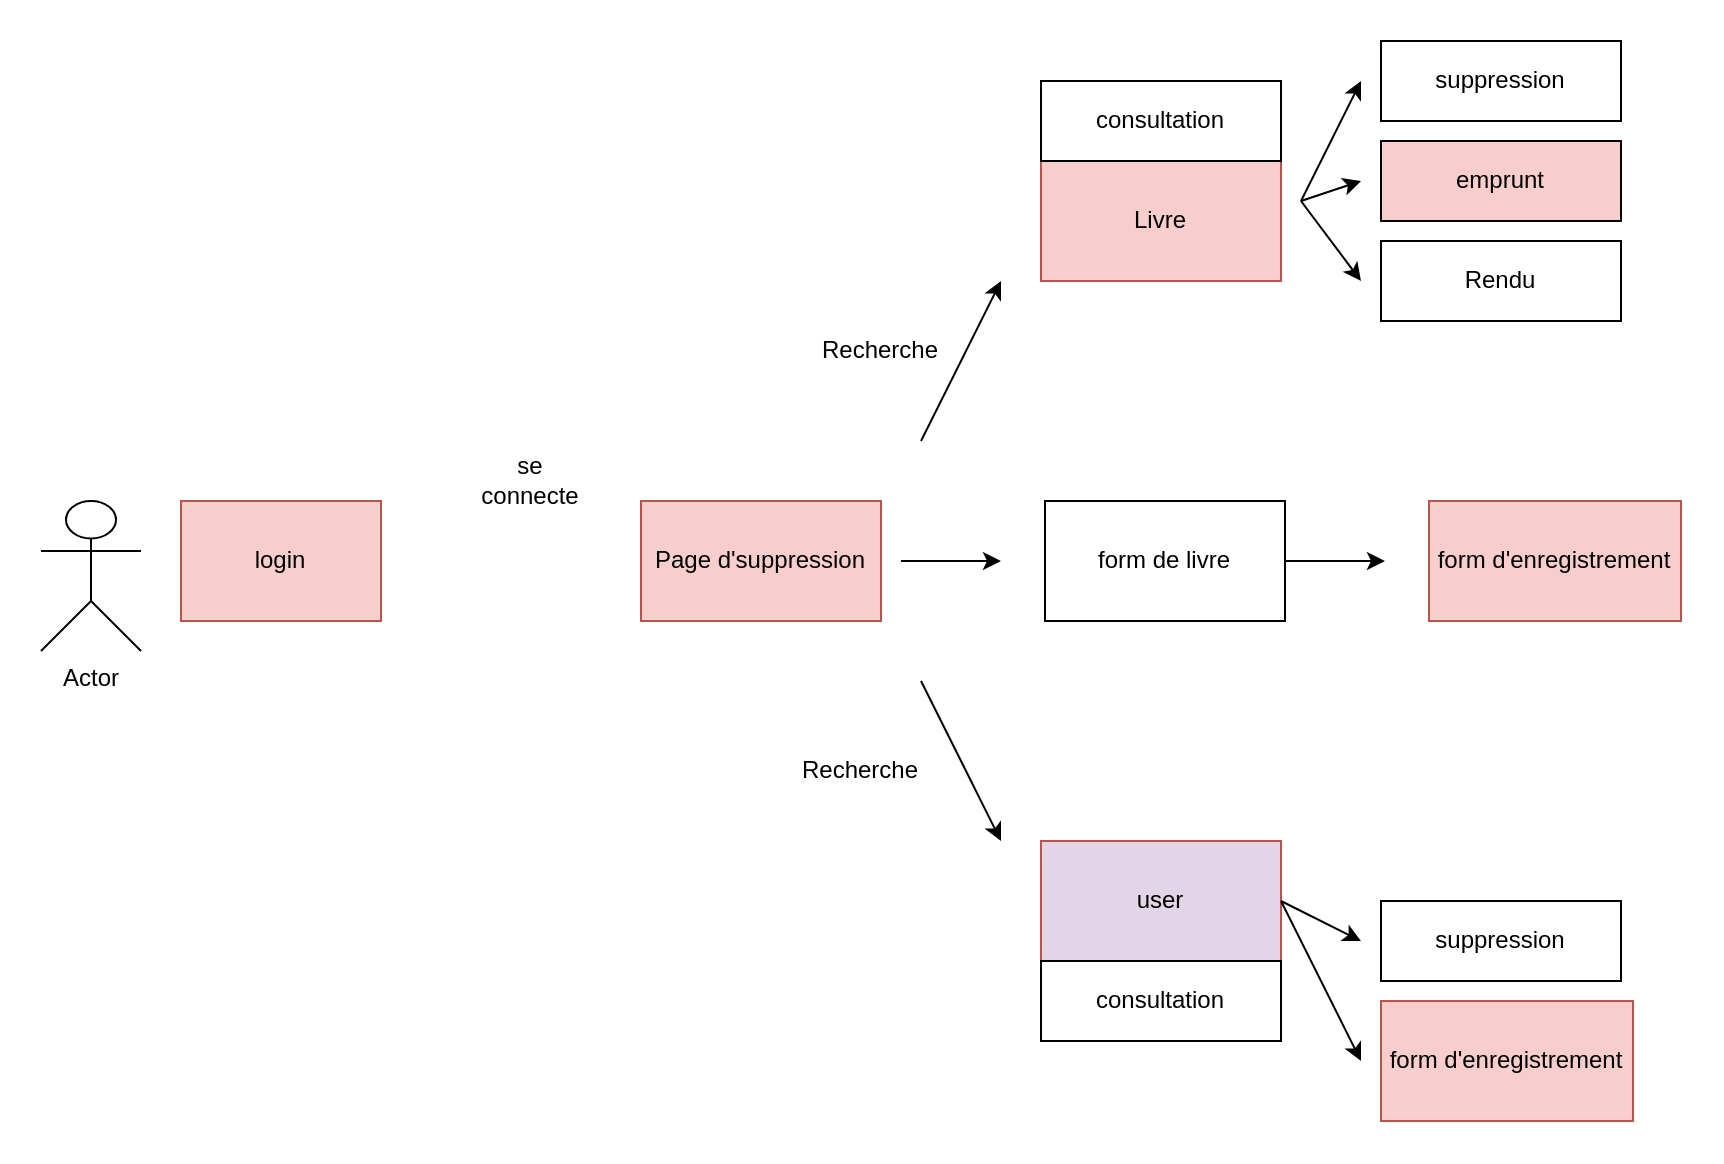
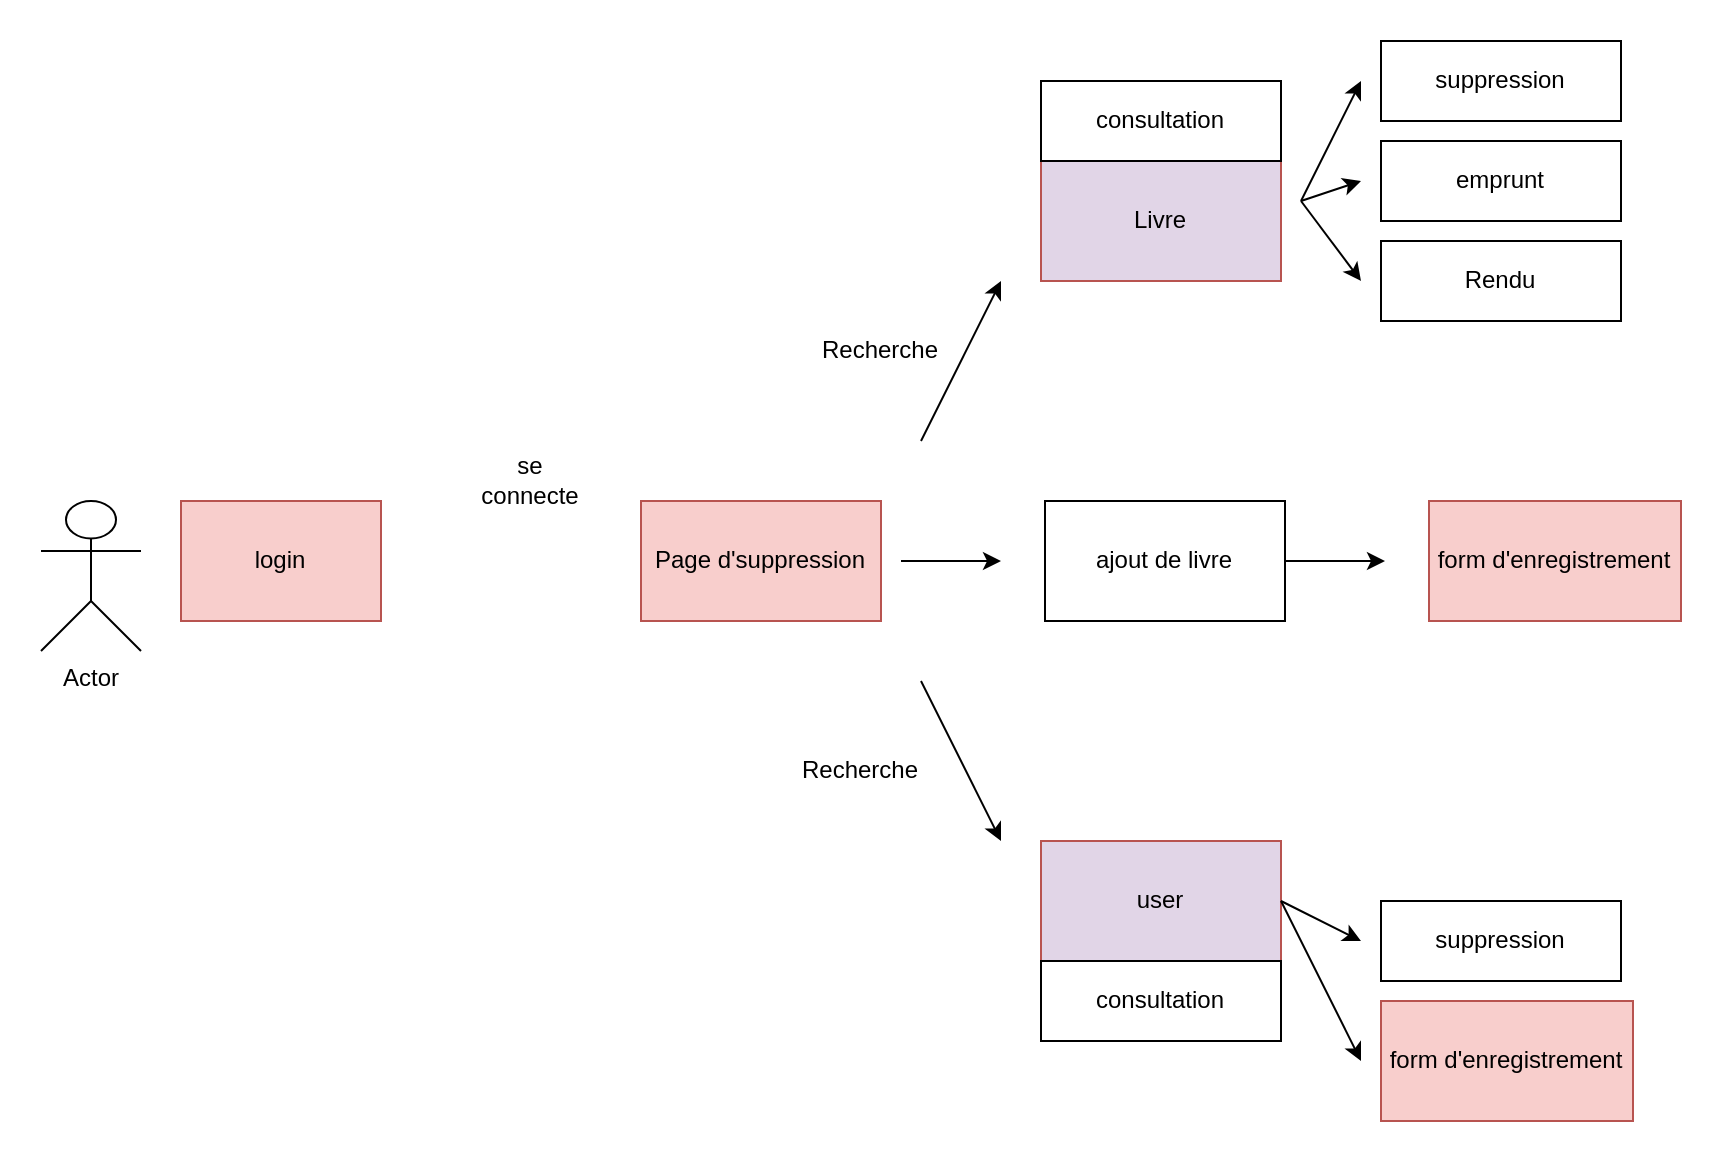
node "emprunt": fillcolor #f8cecc -> #ffffff
node "Livre": fillcolor #f8cecc -> #e1d5e7
node "form de livre": label "form de livre" -> "ajout de livre"
